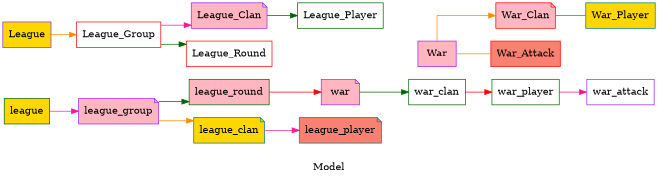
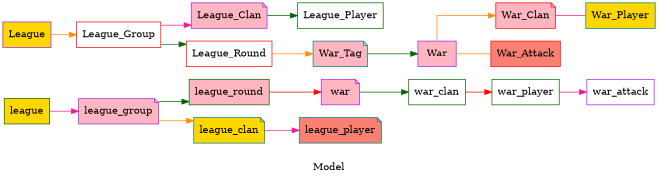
node "War_Tag": added
